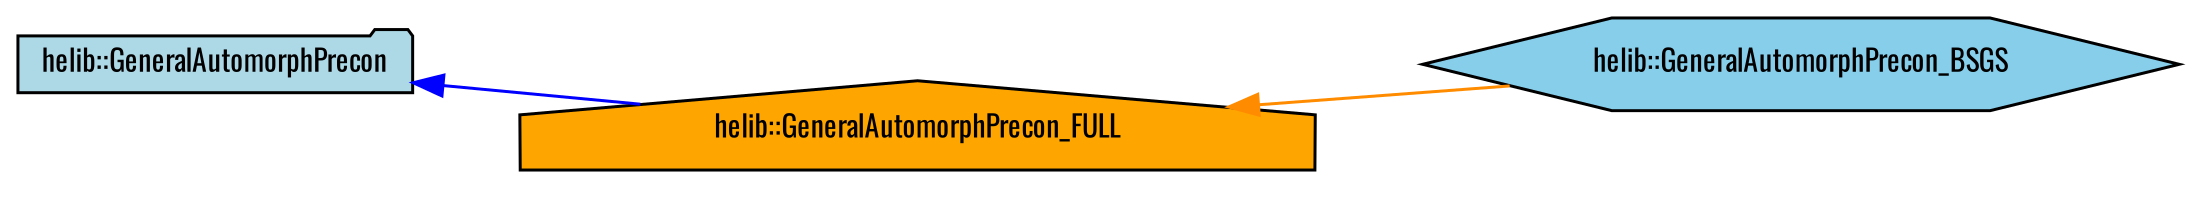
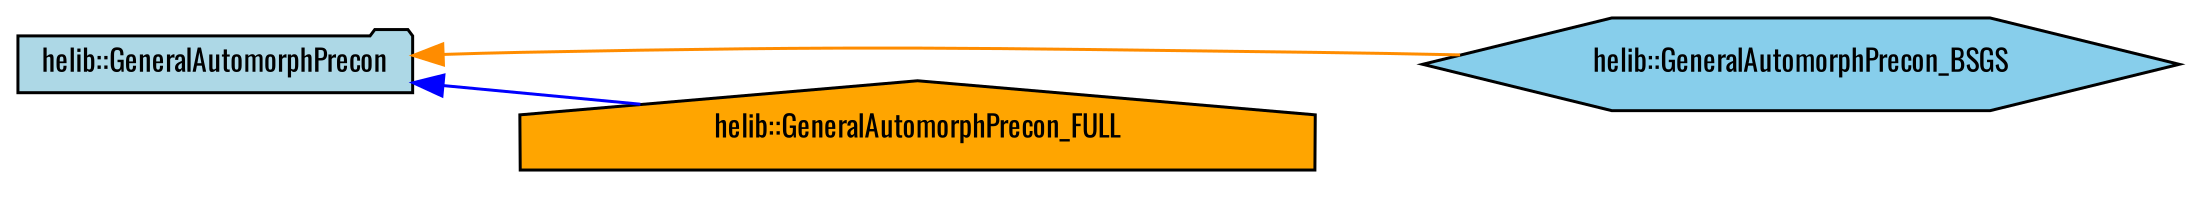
edge "helib::GeneralAutomorphPrecon_BSGS" -> "helib::GeneralAutomorphPrecon_FULL": now "helib::GeneralAutomorphPrecon_BSGS" -> "helib::GeneralAutomorphPrecon"
